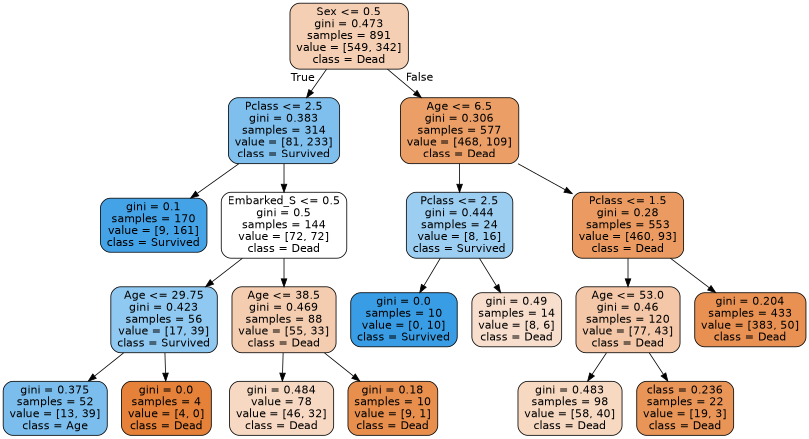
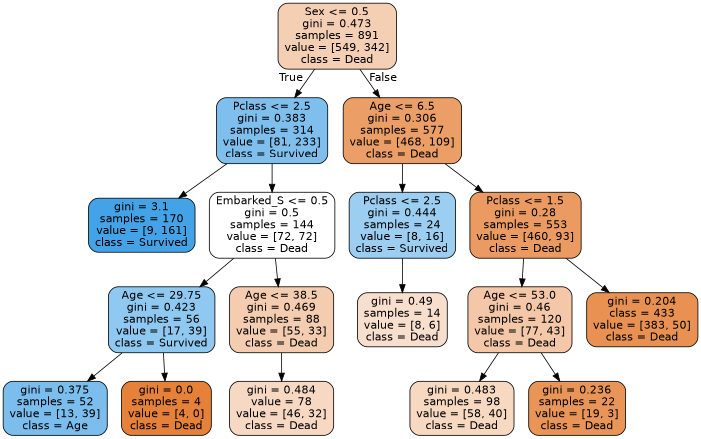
node "gini = 0.1 samples = 170 value = [9, 161] class = Survived": label "gini = 0.1 samples = 170 value = [9, 161] class = Survived" -> "gini = 3.1 samples = 170 value = [9, 161] class = Survived"
node "gini = 0.0 samples = 10 value = [0, 10] class = Survived": removed
node "gini = 0.204 samples = 433 value = [383, 50] class = Dead": label "gini = 0.204 samples = 433 value = [383, 50] class = Dead" -> "gini = 0.204 class = 433 value = [383, 50] class = Dead"
node "gini = 0.18 samples = 10 value = [9, 1] class = Dead": removed
node "class = 0.236 samples = 22 value = [19, 3] class = Dead": label "class = 0.236 samples = 22 value = [19, 3] class = Dead" -> "gini = 0.236 samples = 22 value = [19, 3] class = Dead"
